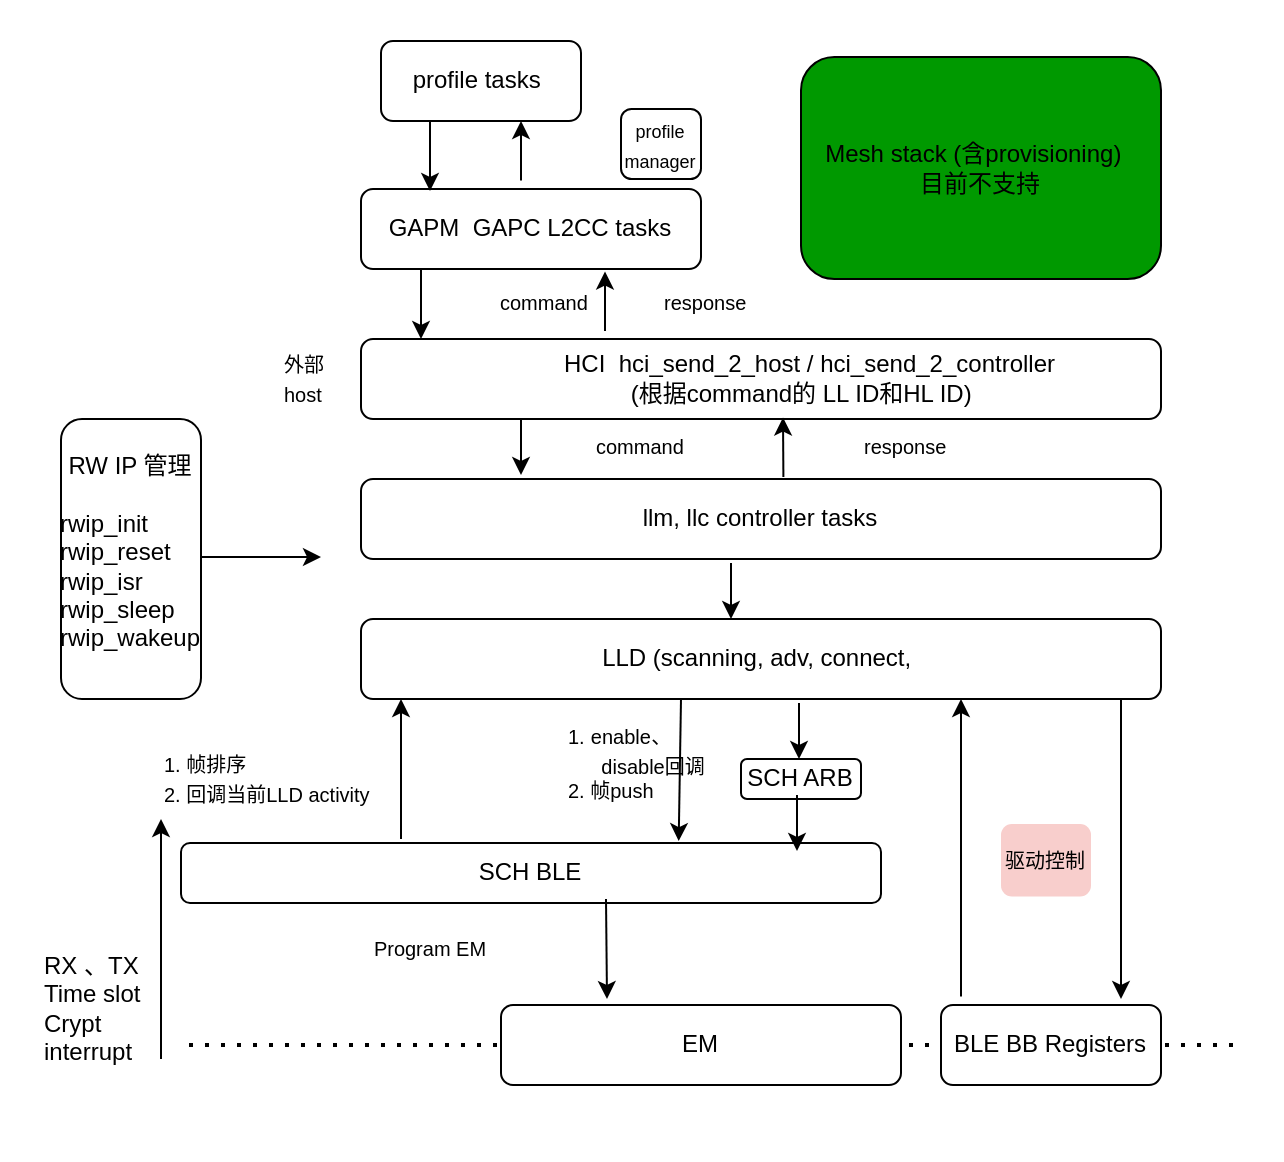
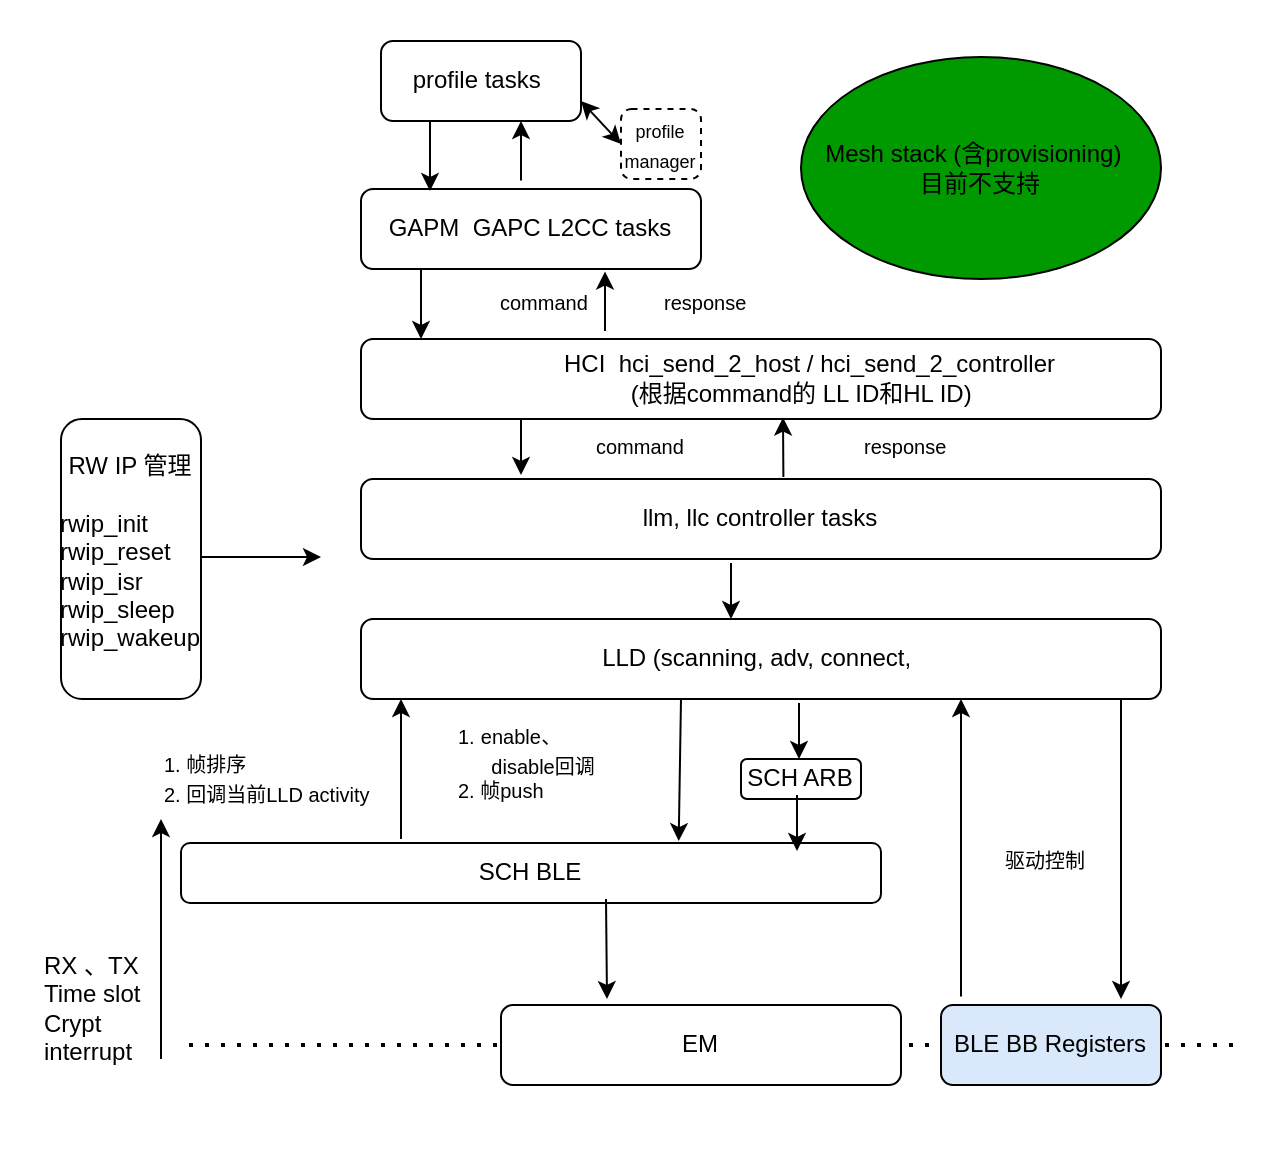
edge "profile tasks" -- "profile manager": added
node "profile manager": style solid -> dashed
node "Mesh stack (含provisioning) 目前不支持": shape rounded rectangle -> ellipse
node "外部host": removed
node "1. enable、 disable回调 2. 帧push": moved (641, 763) -> (531, 763)
node "驱动控制": fillcolor #f8cecc -> #ffffff
node "Program EM": removed
node "BLE BB Registers": fillcolor #ffffff -> #dae8fc
